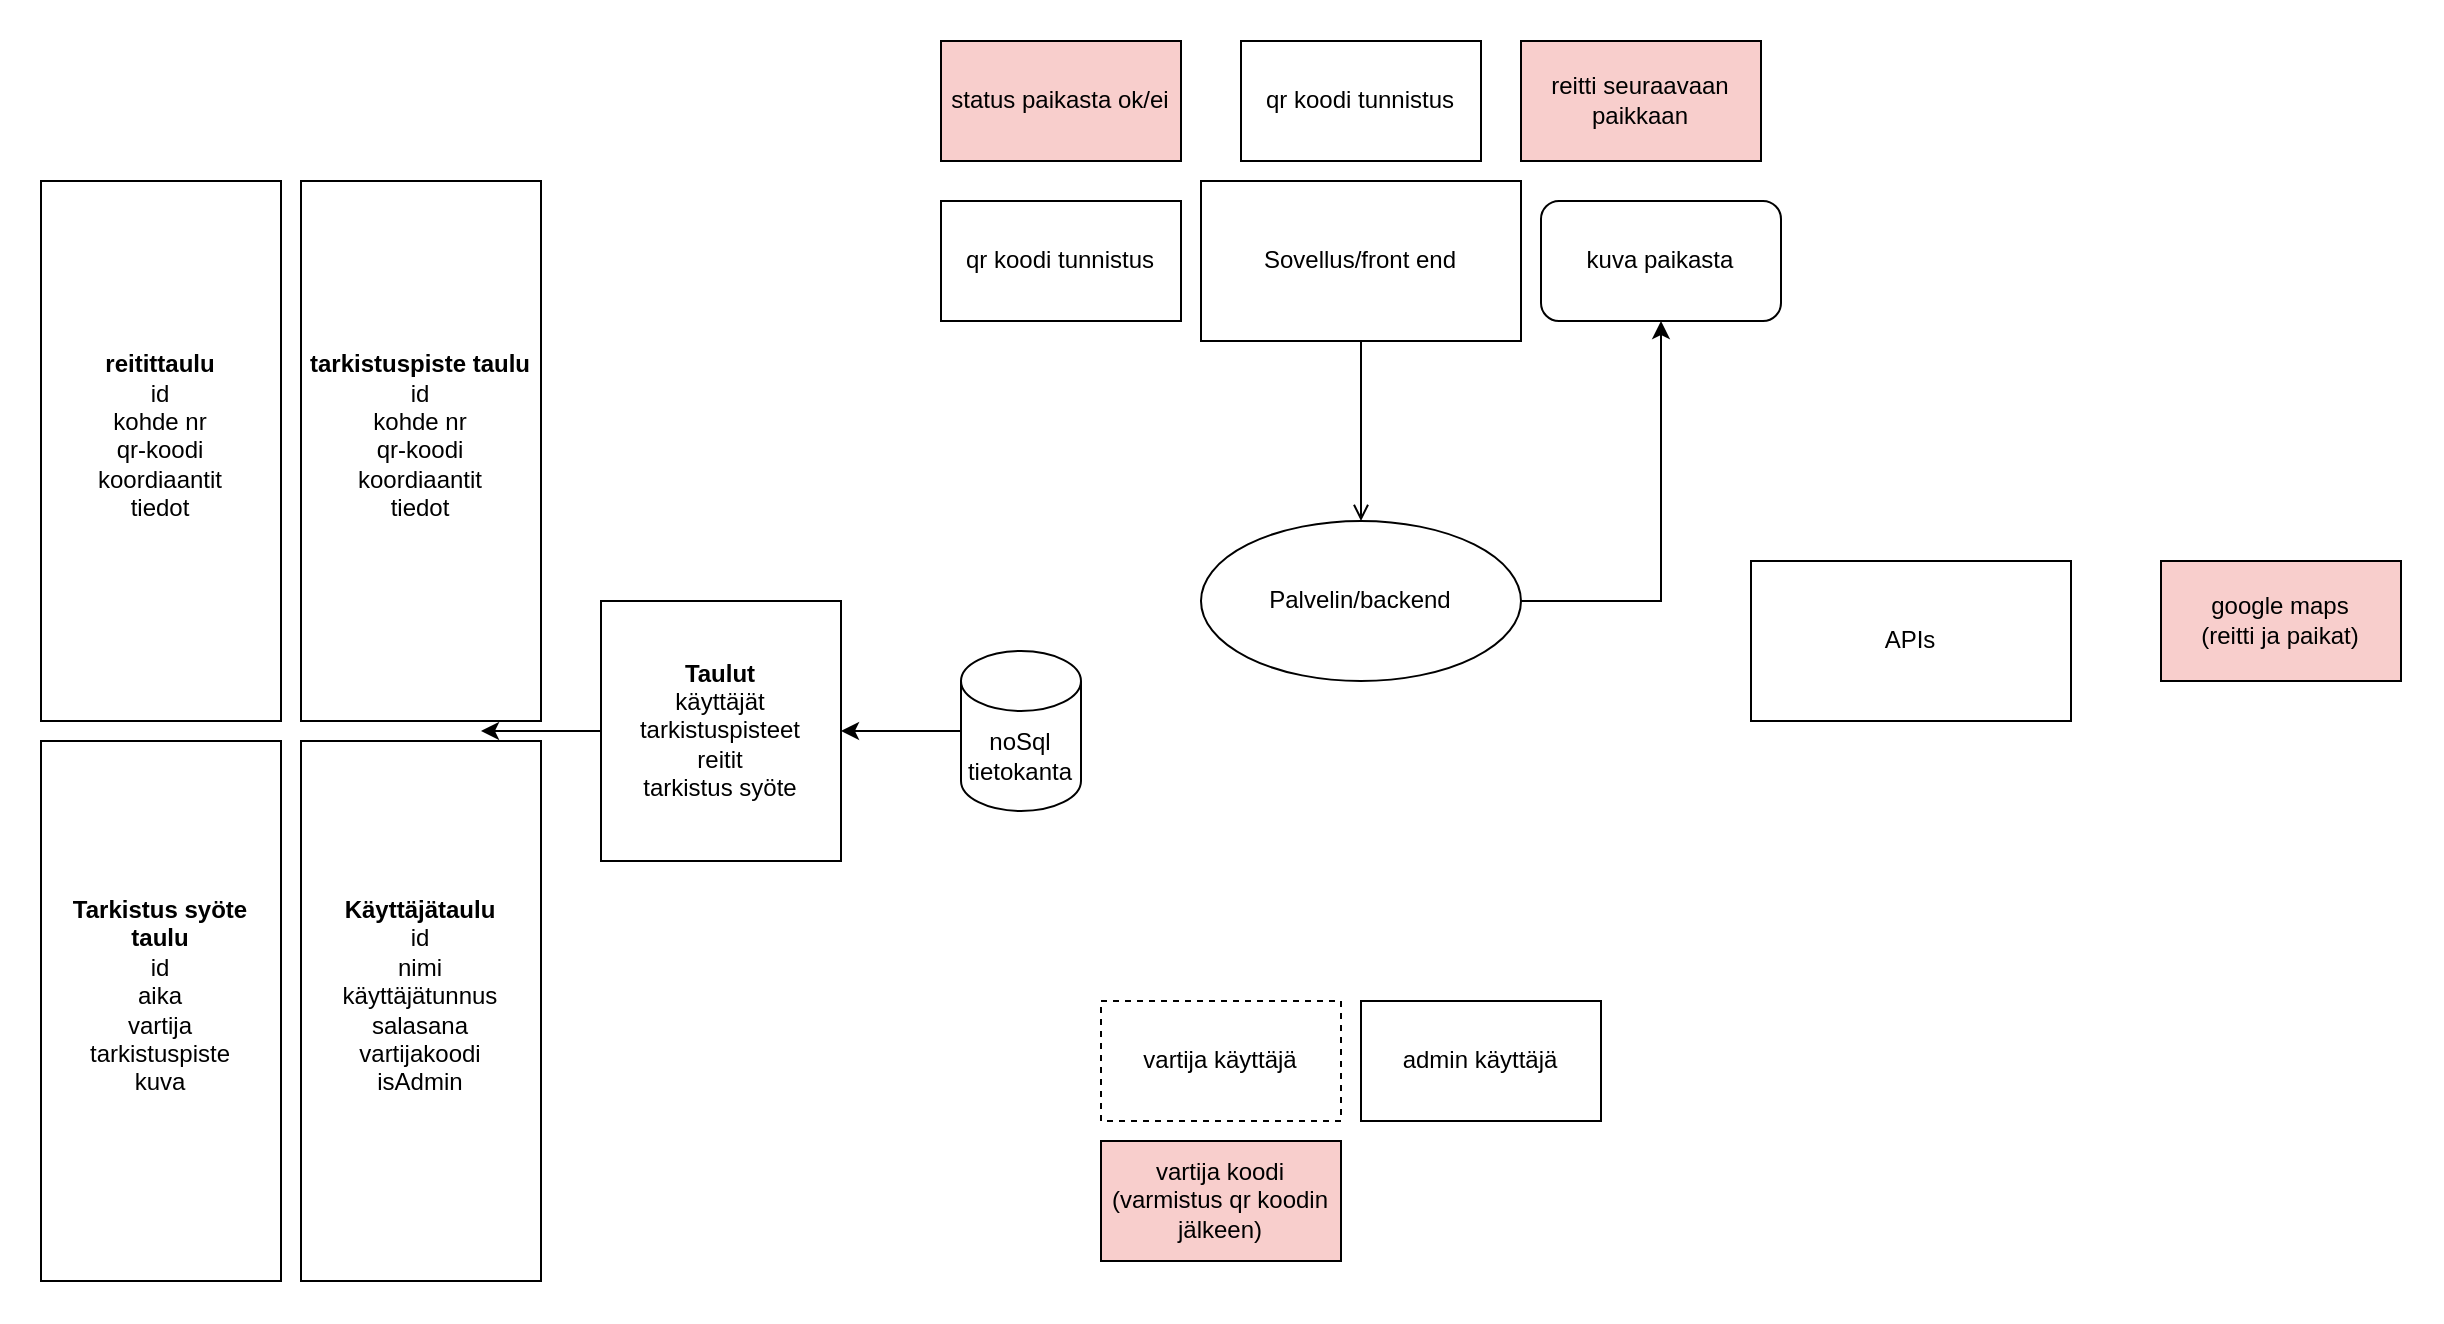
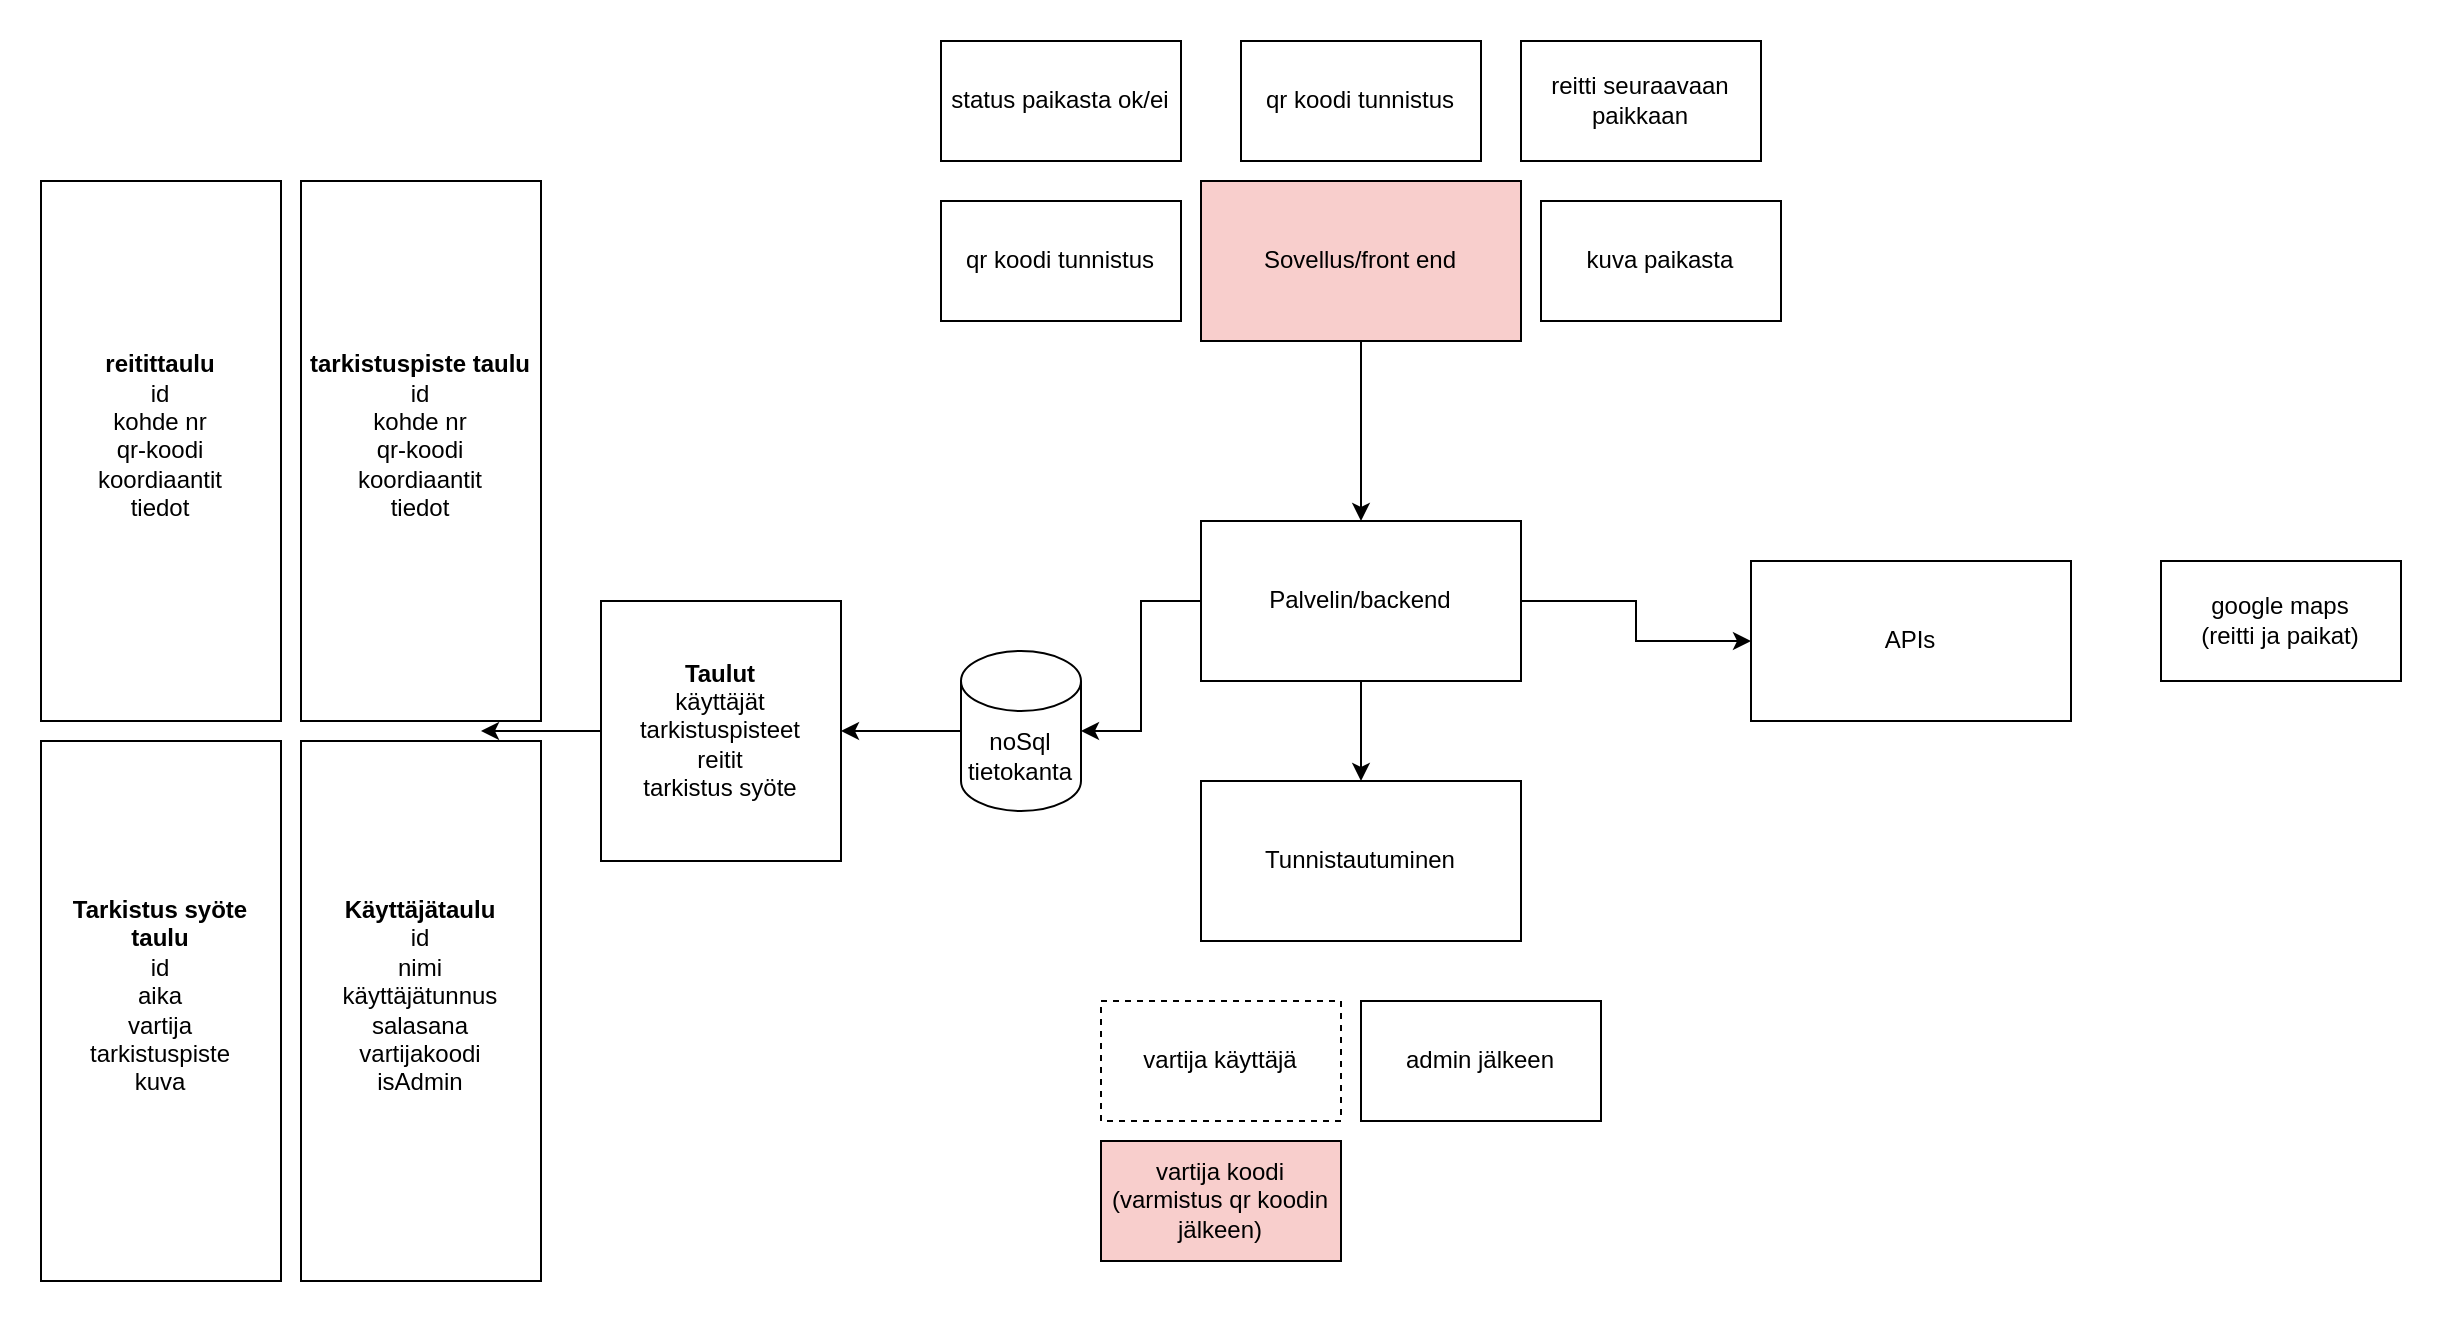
node "status paikasta ok/ei": fillcolor #f8cecc -> #ffffff
node "reitti seuraavaan paikkaan": fillcolor #f8cecc -> #ffffff
node "Sovellus/front end": fillcolor #ffffff -> #f8cecc
node "kuva paikasta": shape rounded rectangle -> rectangle
edge "Palvelin/backend" -> "kuva paikasta": now "Palvelin/backend" -> "APIs"
edge "Sovellus/front end" -> "Palvelin/backend": arrowhead open -> classic
node "Palvelin/backend": shape ellipse -> rectangle
node "google maps (reitti ja paikat)": fillcolor #f8cecc -> #ffffff
edge "Palvelin/backend" -> "noSql tietokanta": added
edge "Palvelin/backend" -> "Tunnistautuminen": added
node "Tunnistautuminen": added
node "admin käyttäjä": label "admin käyttäjä" -> "admin jälkeen"
